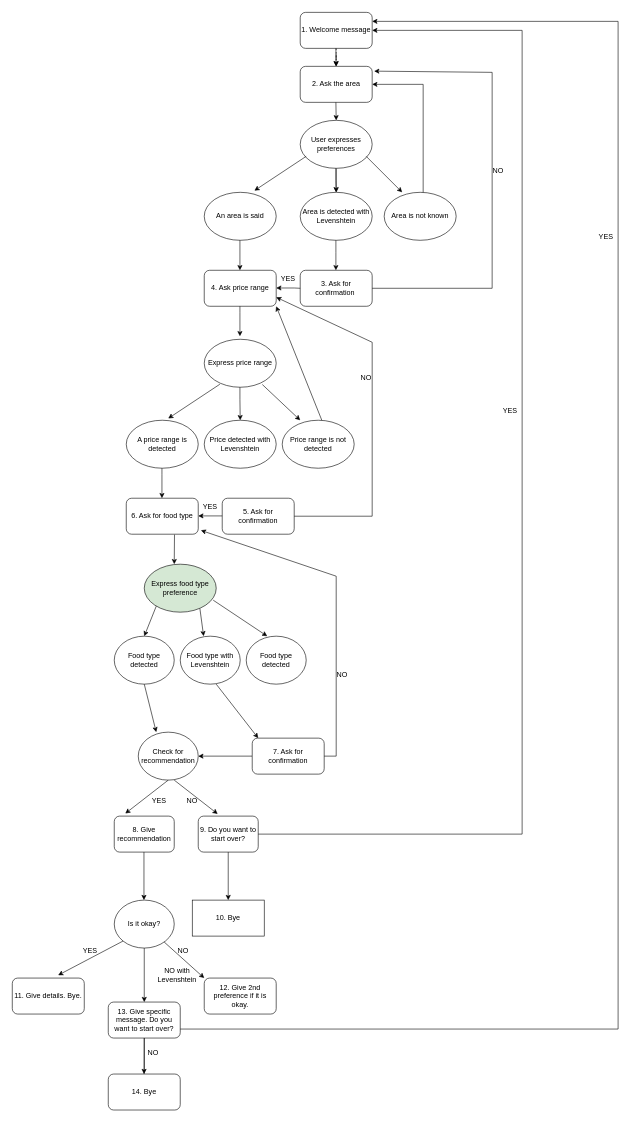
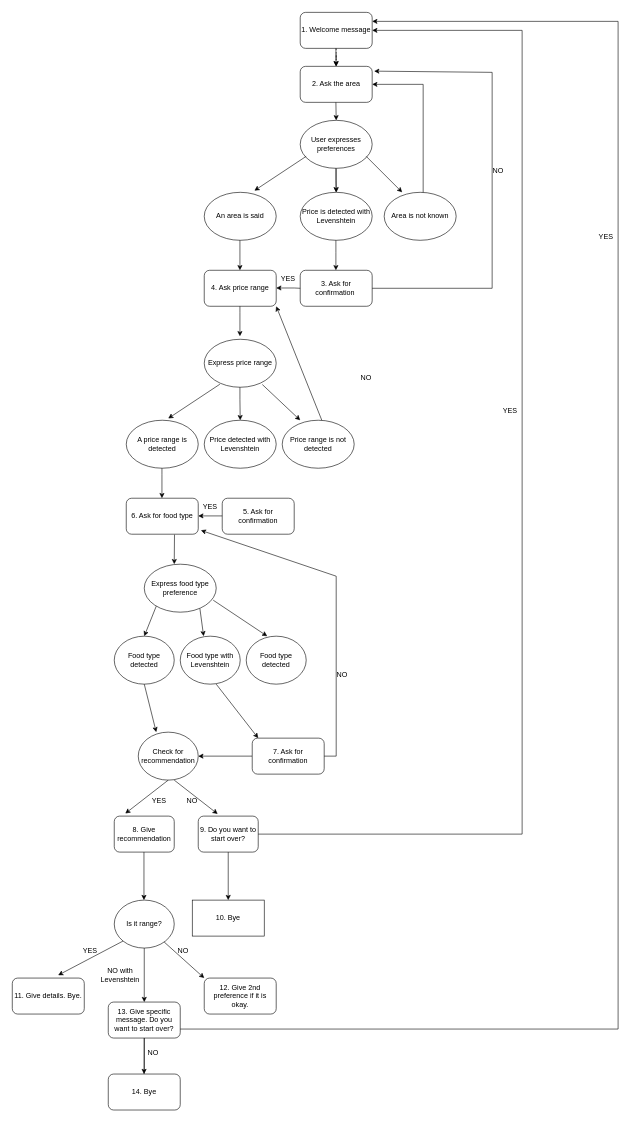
node "Area is detected with Levenshtein": label "Area is detected with Levenshtein" -> "Price is detected with Levenshtein"
edge "5. Ask for confirmation" -> "4. Ask price range": removed
node "Express food type preference": fillcolor #d5e8d4 -> #ffffff
node "Is it okay?": label "Is it okay?" -> "Is it range?"
node "NO with Levenshtein": moved (177, 975) -> (120, 975)
